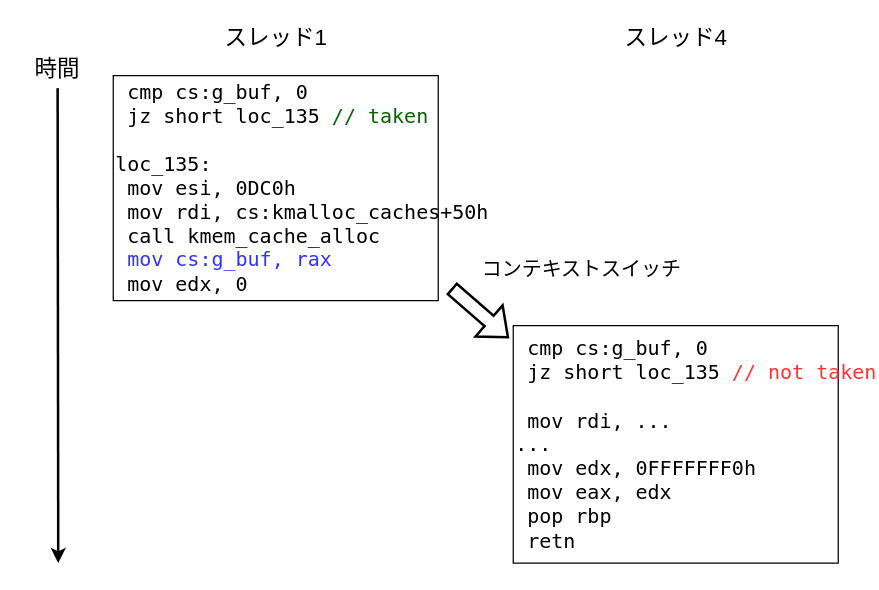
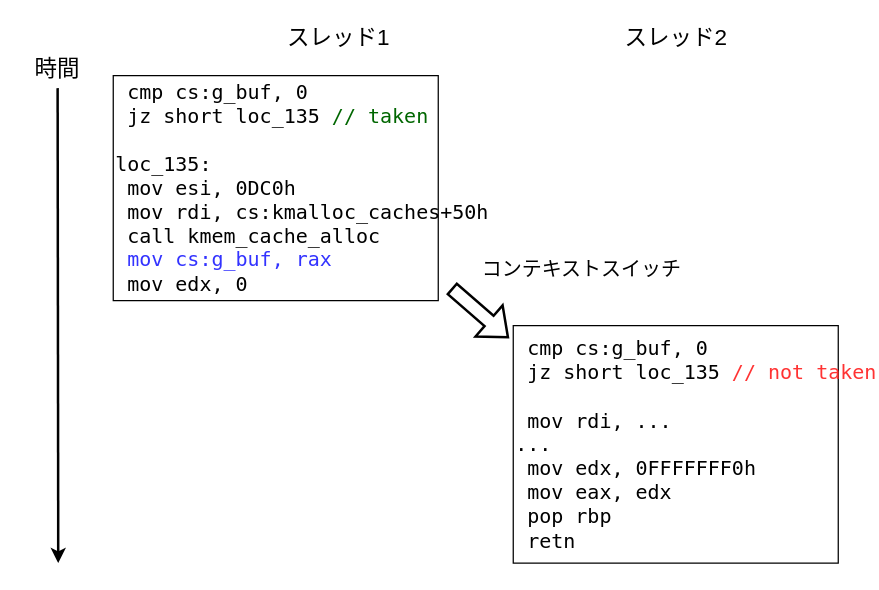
node "スレッド1": moved (276, 38) -> (338, 38)
node "スレッド4": label "スレッド4" -> "スレッド2"
